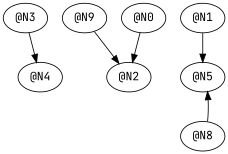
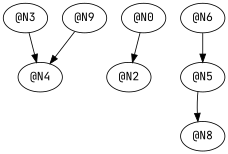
node "@N1": label "@N1" -> "@N6"
edge "@N9" -> "@N2": now "@N9" -> "@N4"
edge "@N8" -> "@N5": reversed
